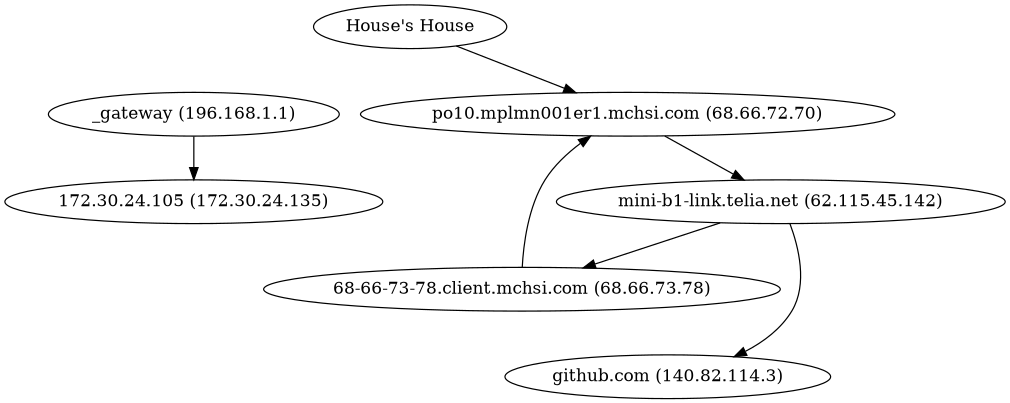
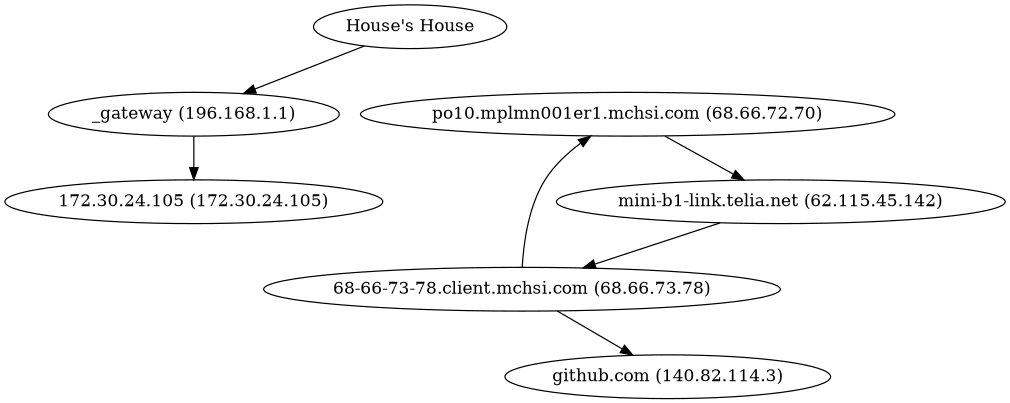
edge "House's House" -> "po10.mplmn001er1.mchsi.com (68.66.72.70)": now "House's House" -> "_gateway (196.168.1.1)"
node "172.30.24.105 (172.30.24.135)": label "172.30.24.105 (172.30.24.135)" -> "172.30.24.105 (172.30.24.105)"
edge "mini-b1-link.telia.net (62.115.45.142)" -> "github.com (140.82.114.3)": now "68-66-73-78.client.mchsi.com (68.66.73.78)" -> "github.com (140.82.114.3)"
